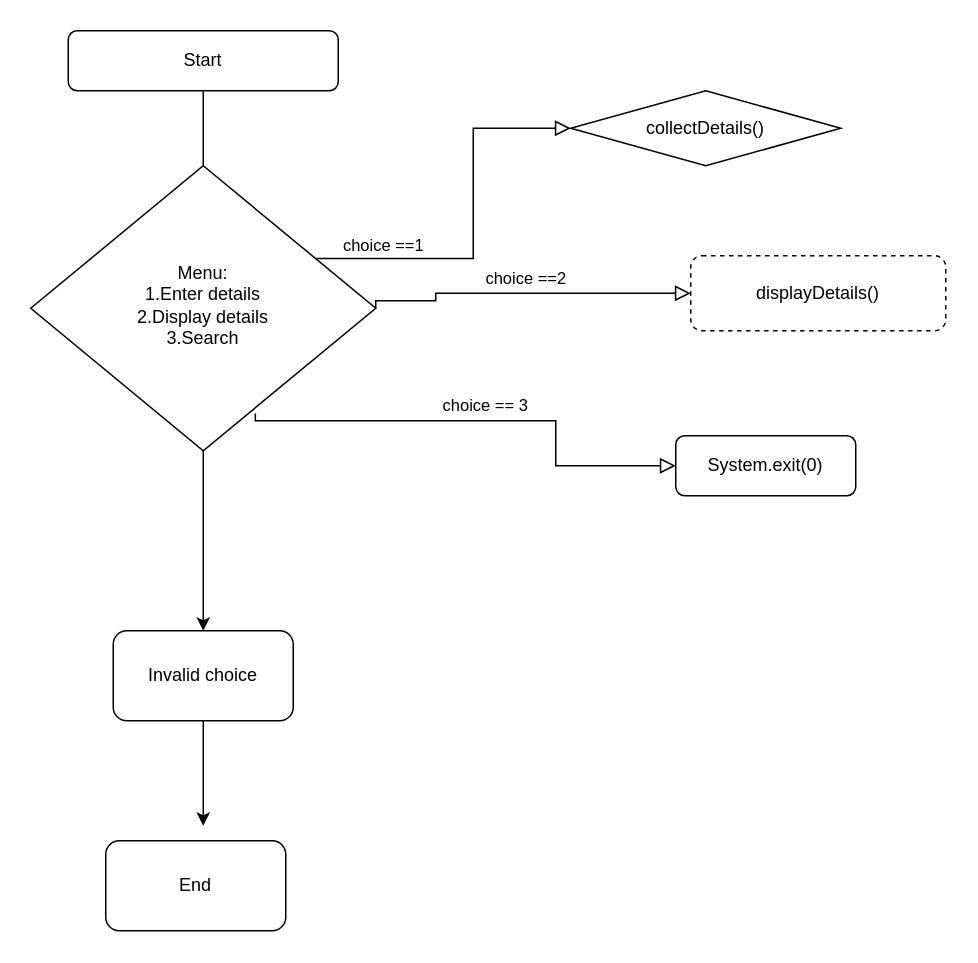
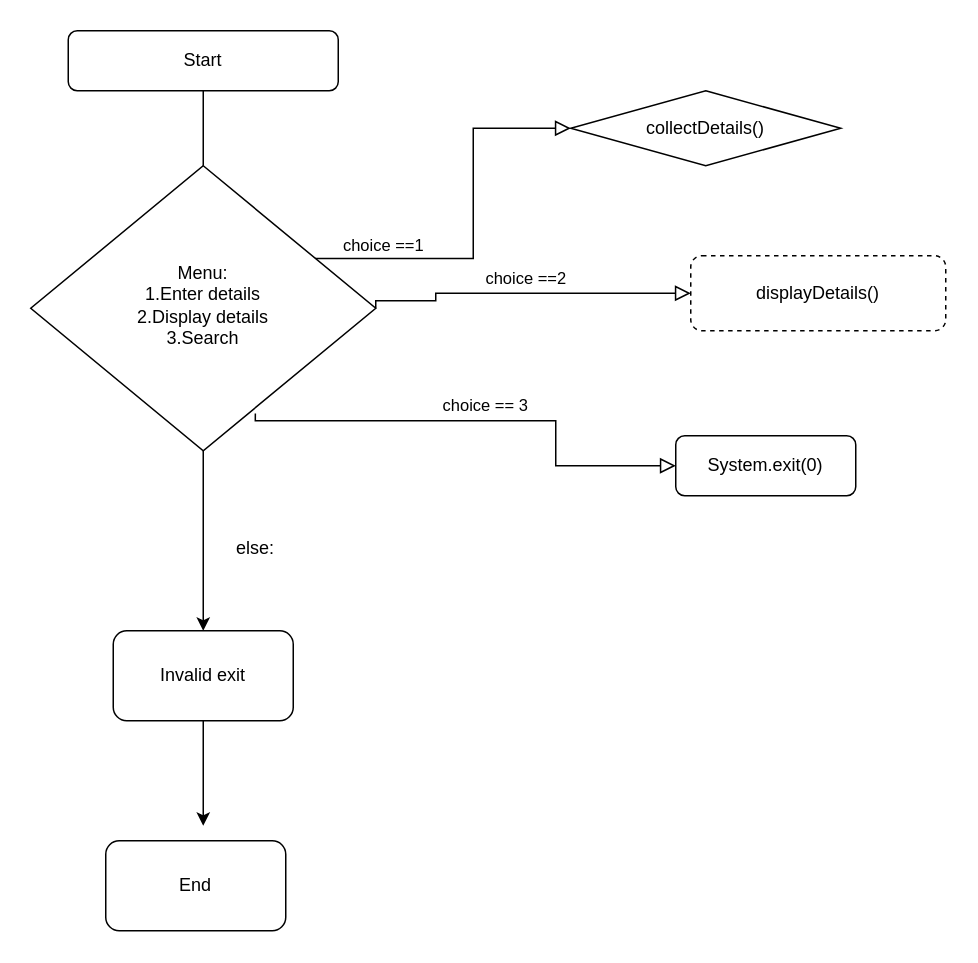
node "else:": added
node "Invalid choice": label "Invalid choice" -> "Invalid exit"
